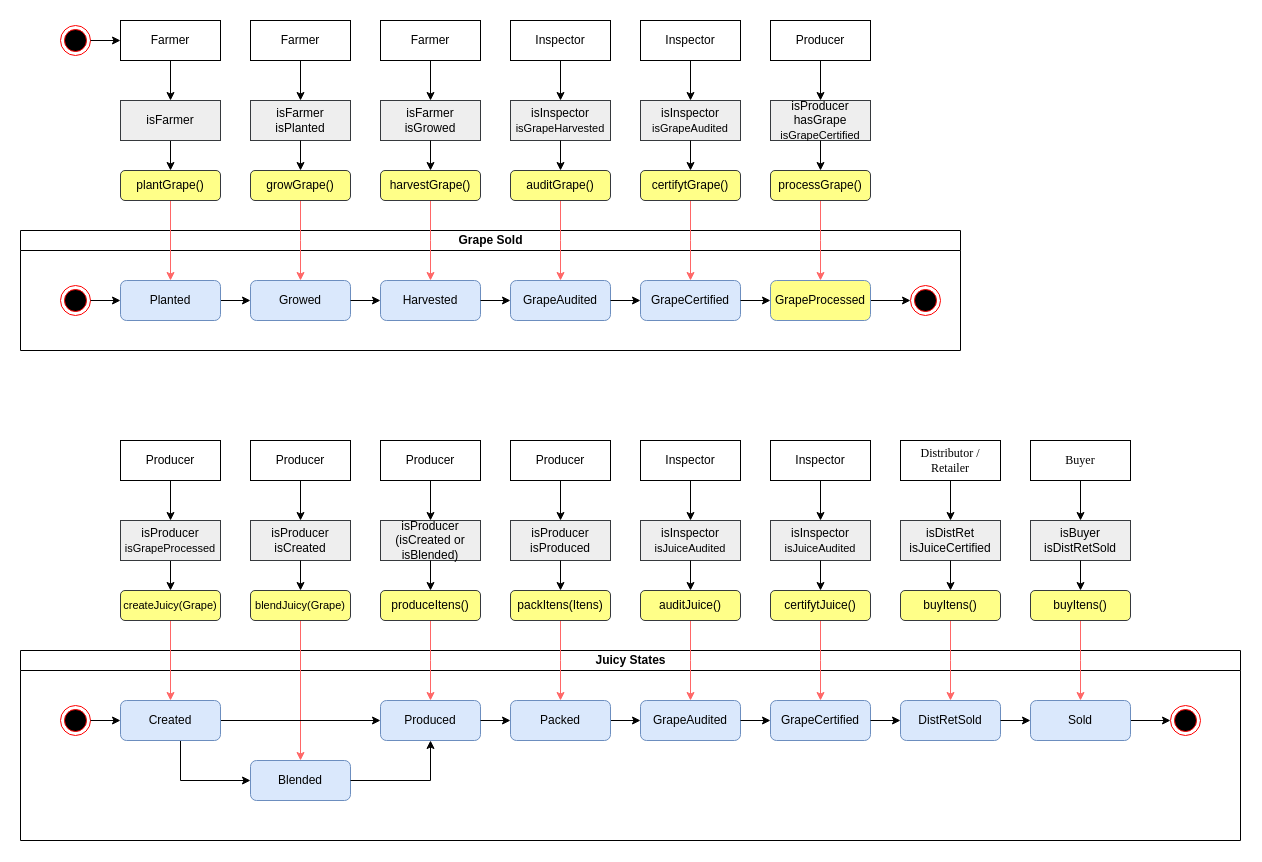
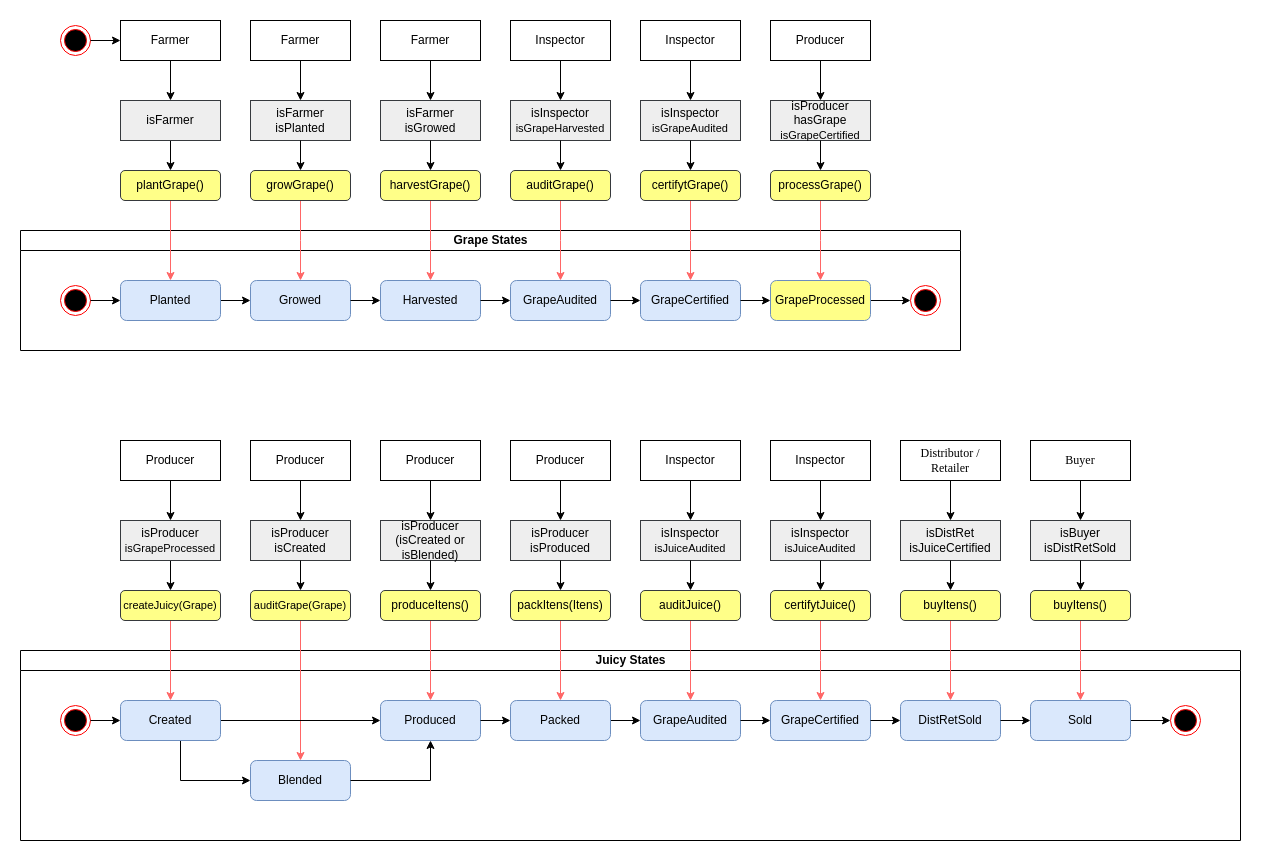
node "Grape Sold": label "Grape Sold" -> "Grape States"
node "blendJuicy(Grape)": label "blendJuicy(Grape)" -> "auditGrape(Grape)"
